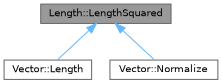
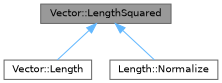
node "Length::LengthSquared": label "Length::LengthSquared" -> "Vector::LengthSquared"
node "Vector::Normalize": label "Vector::Normalize" -> "Length::Normalize"
